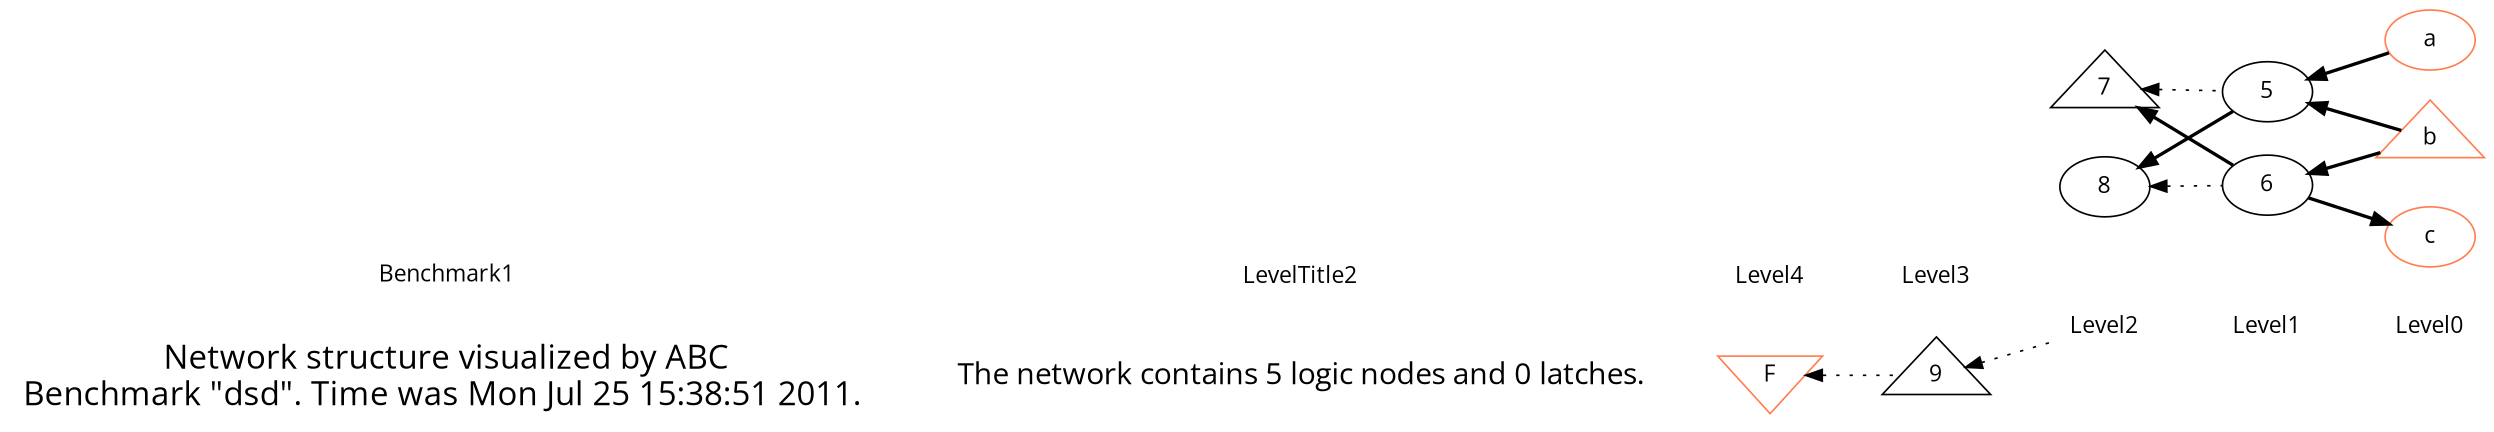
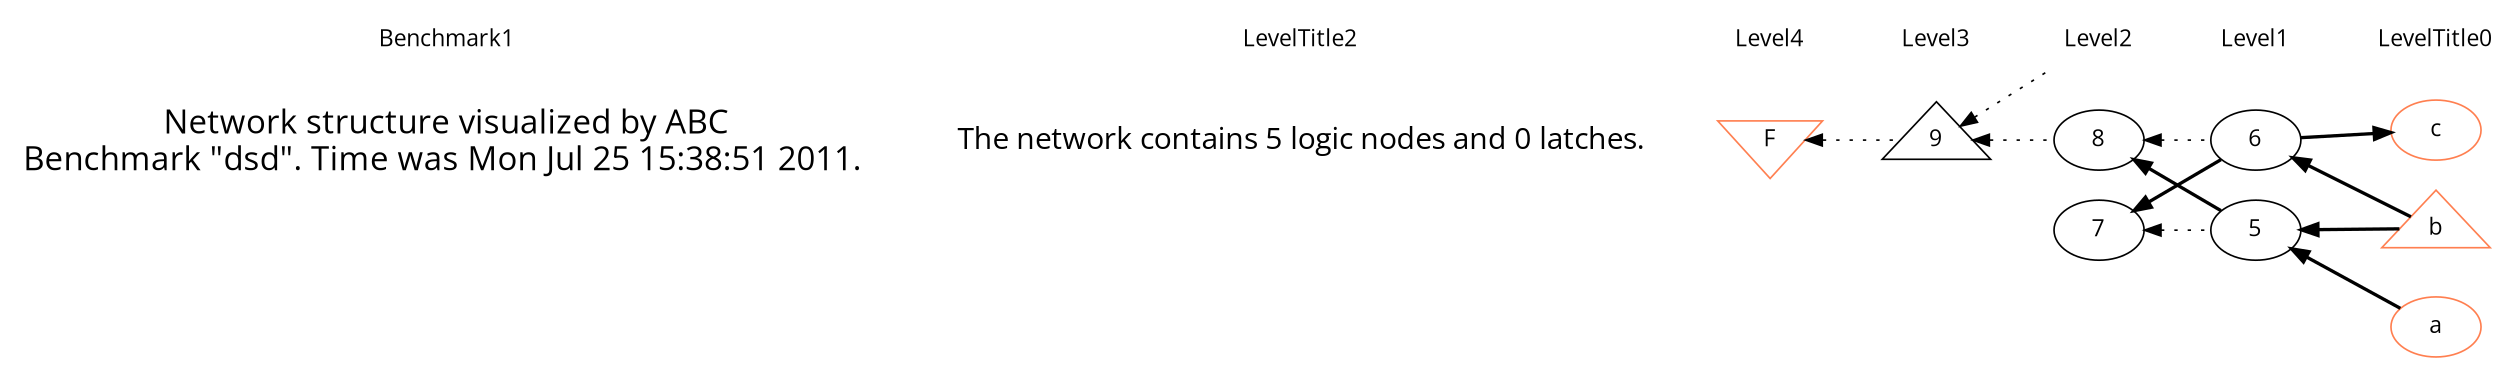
node "7": shape triangle -> ellipse
edge "8" -> "9": added
node "Level0": label "Level0" -> "LevelTitle0"
